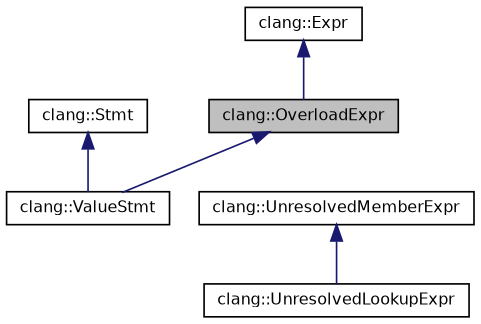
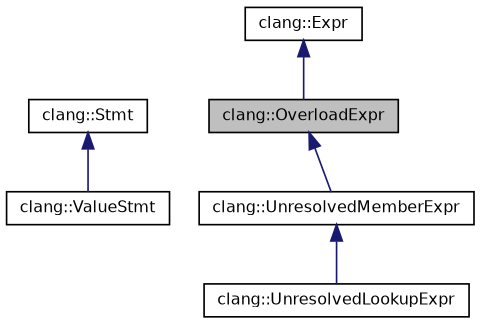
edge "clang::ValueStmt" -> "clang::OverloadExpr": now "clang::UnresolvedMemberExpr" -> "clang::OverloadExpr"
